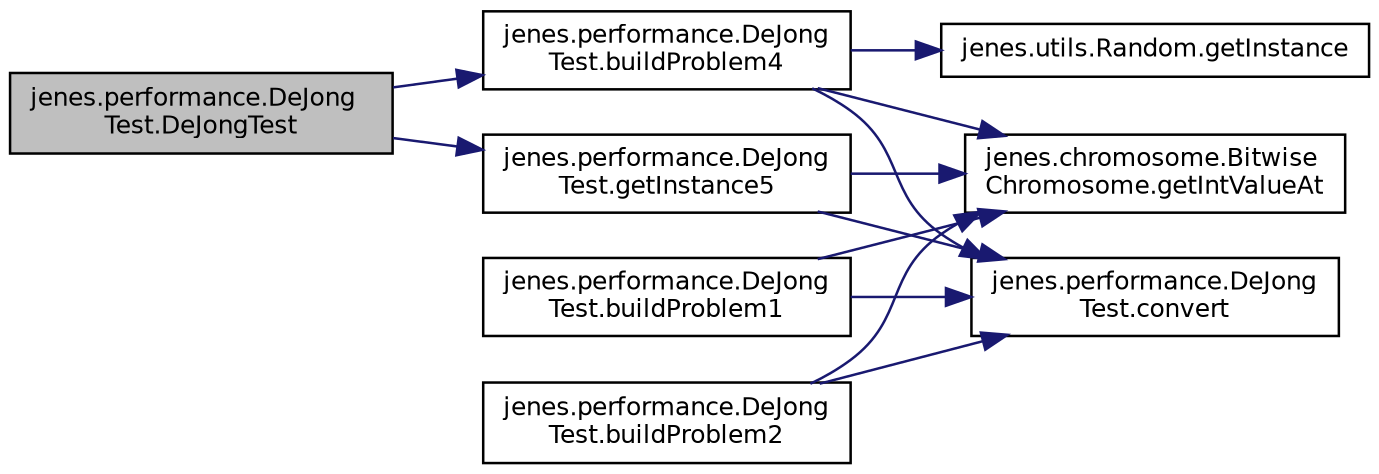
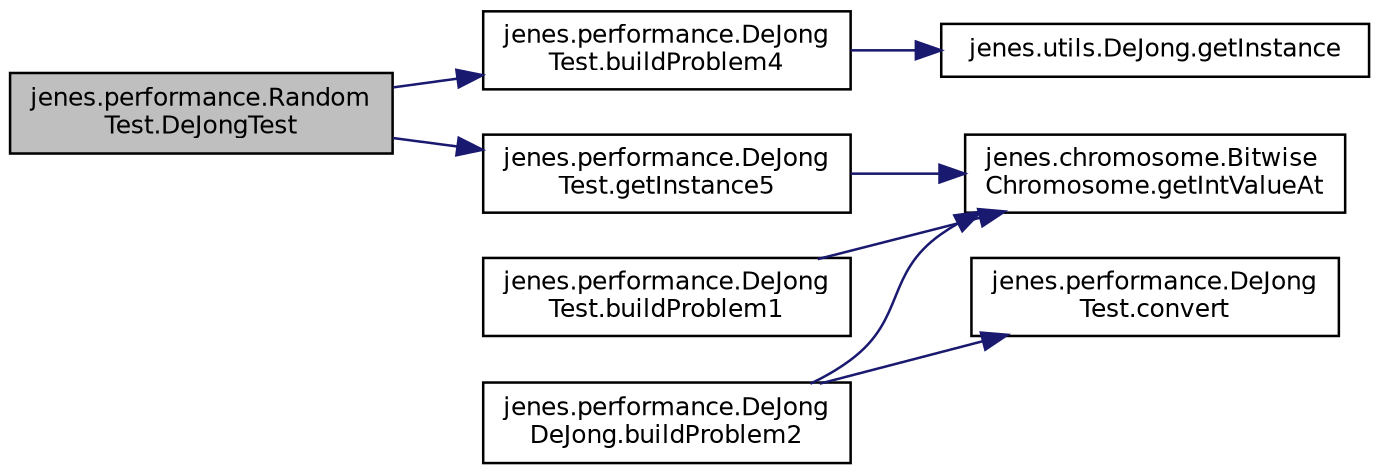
node "jenes.utils.Random.getInstance": label "jenes.utils.Random.getInstance" -> "jenes.utils.DeJong.getInstance"
edge "jenes.performance.DeJong Test.buildProblem4" -> "jenes.chromosome.Bitwise Chromosome.getIntValueAt": removed
node "jenes.performance.DeJong Test.DeJongTest": label "jenes.performance.DeJong Test.DeJongTest" -> "jenes.performance.Random Test.DeJongTest"
edge "jenes.performance.DeJong Test.buildProblem4" -> "jenes.performance.DeJong Test.convert": removed
edge "jenes.performance.DeJong Test.getInstance5" -> "jenes.performance.DeJong Test.convert": removed
edge "jenes.performance.DeJong Test.buildProblem1" -> "jenes.performance.DeJong Test.convert": removed
node "jenes.performance.DeJong Test.buildProblem2": label "jenes.performance.DeJong Test.buildProblem2" -> "jenes.performance.DeJong DeJong.buildProblem2"
